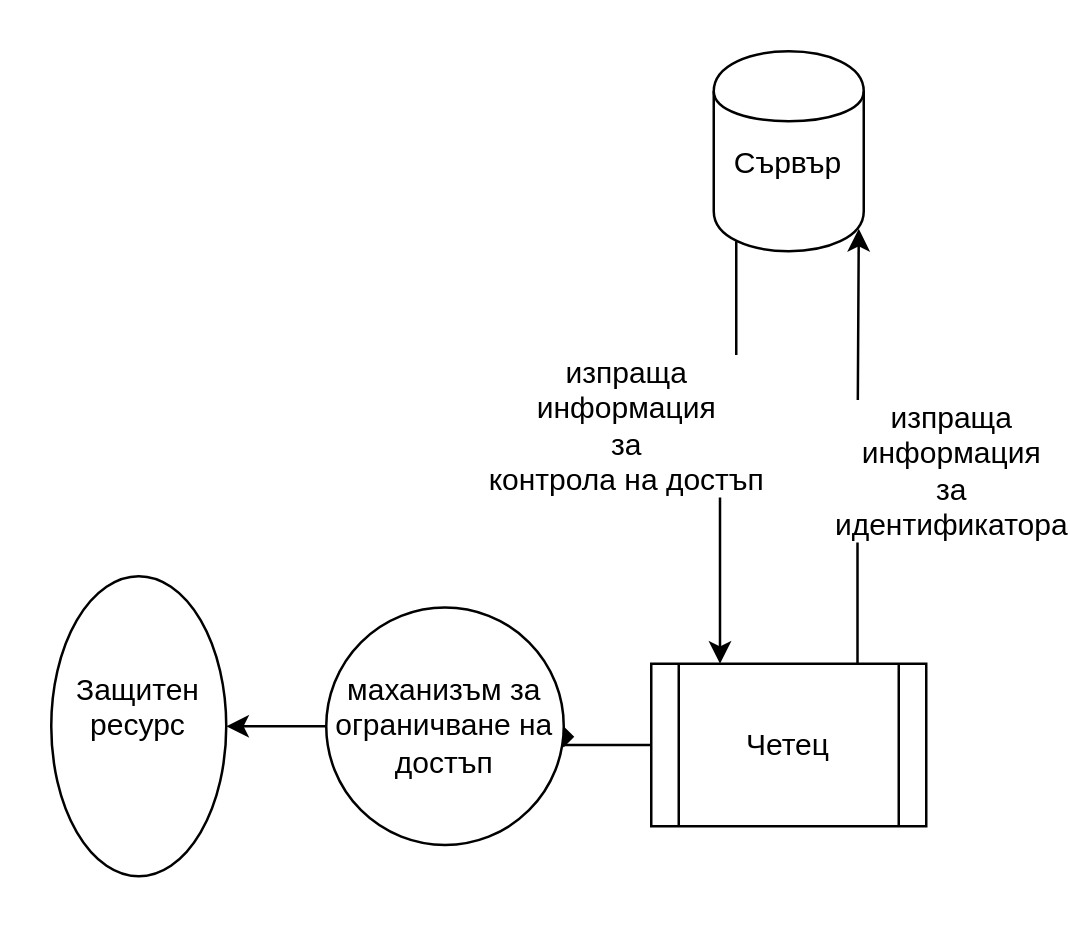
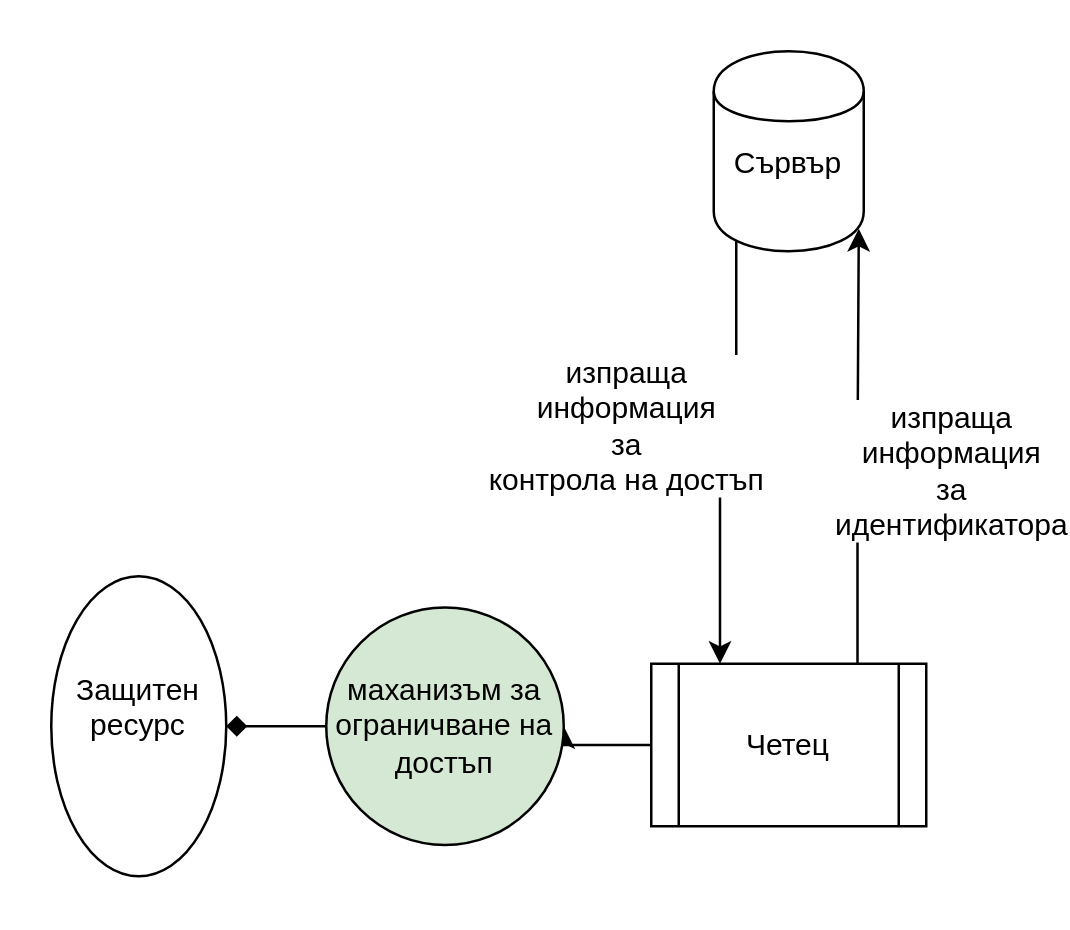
edge "маханизъм за ограничване на достъп" -> "Защитен ресурс": arrowhead classic -> diamond
node "маханизъм за ограничване на достъп": fillcolor #ffffff -> #d5e8d4
edge "Четец" -> "маханизъм за ограничване на достъп": arrowhead diamond -> classic
